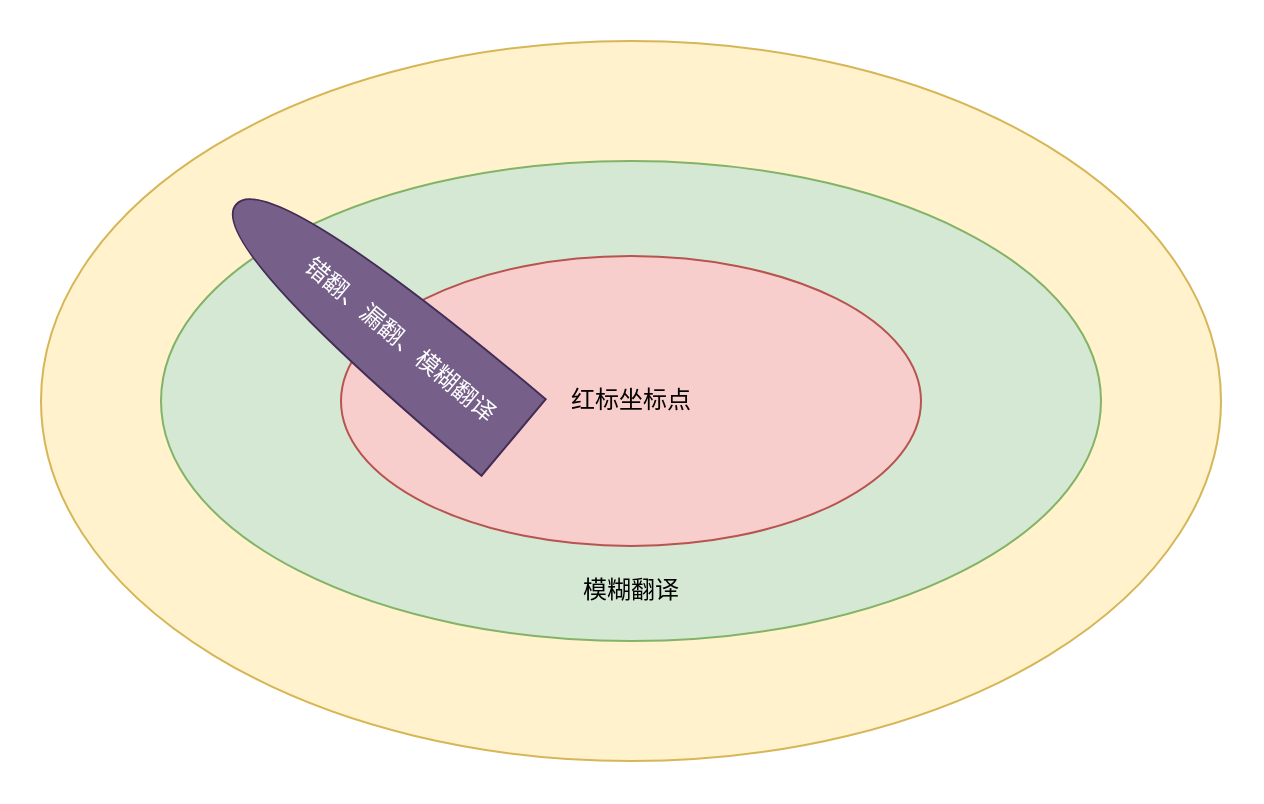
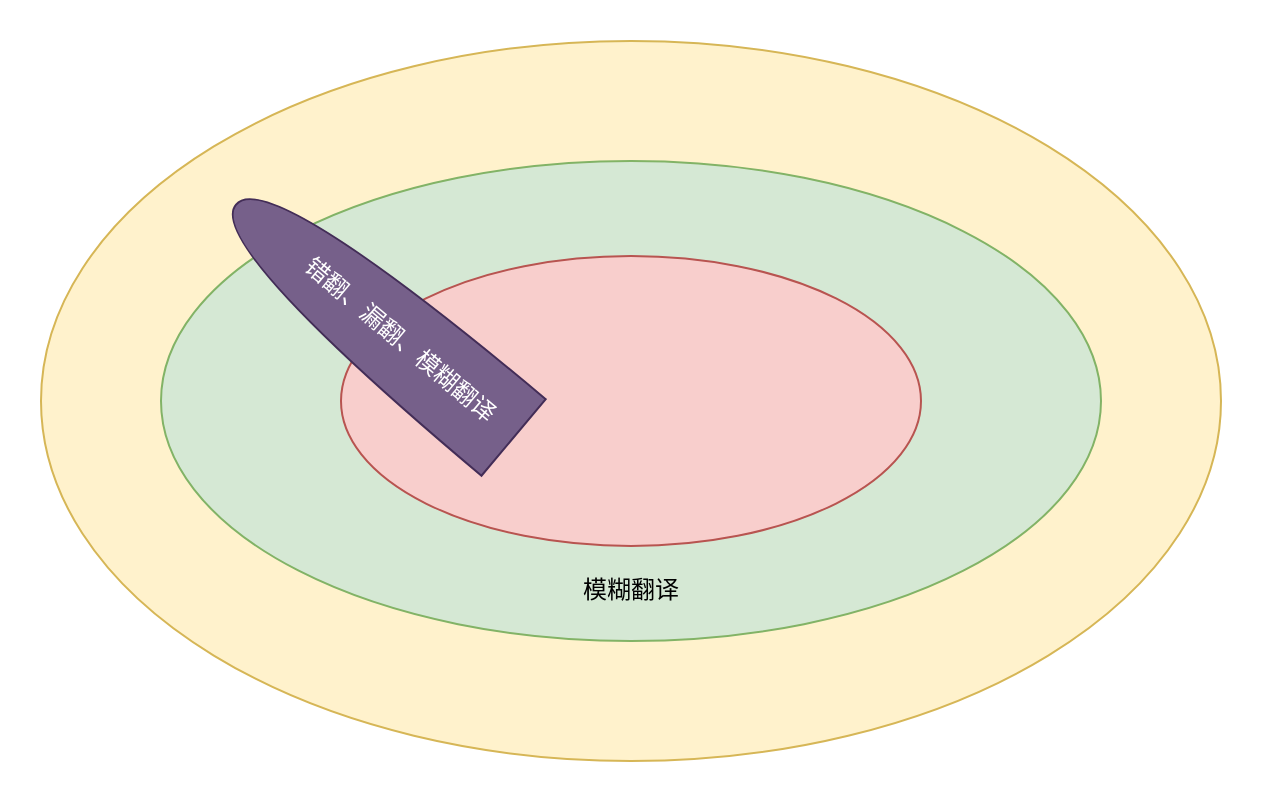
node "红标坐标点": removed
